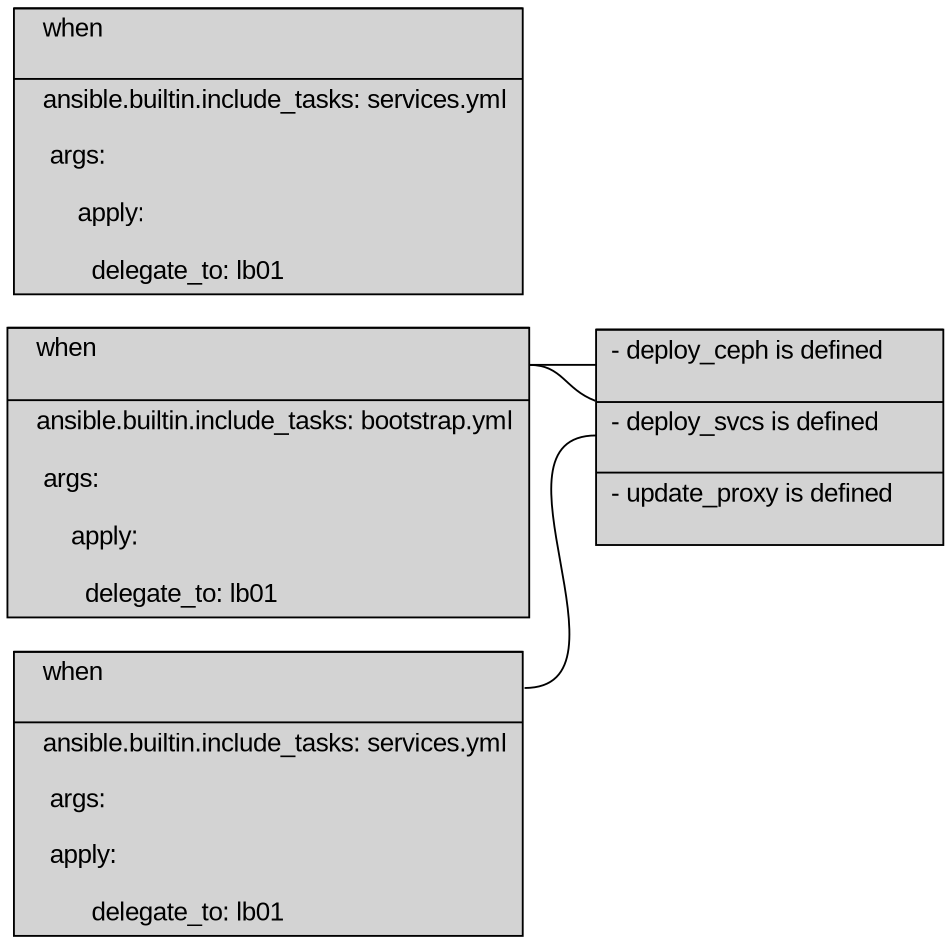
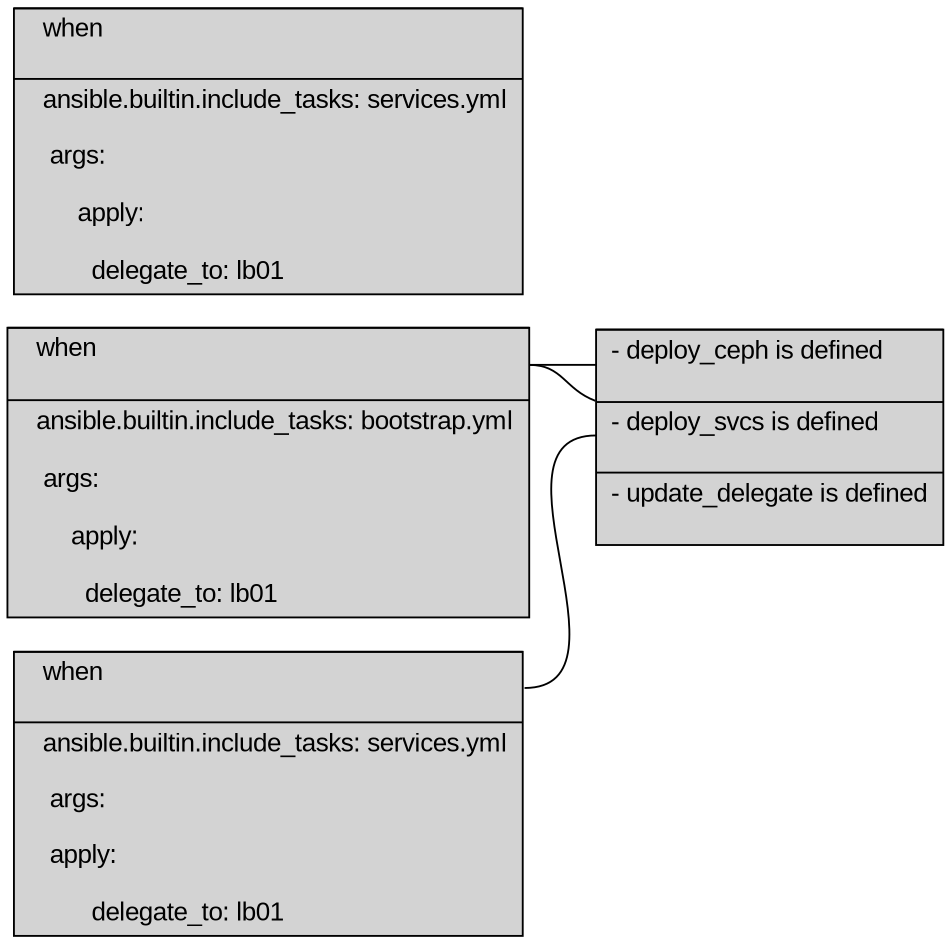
node "- deploy_ceph is defined": text "- update_proxy is defined" -> "- update_delegate is defined"
